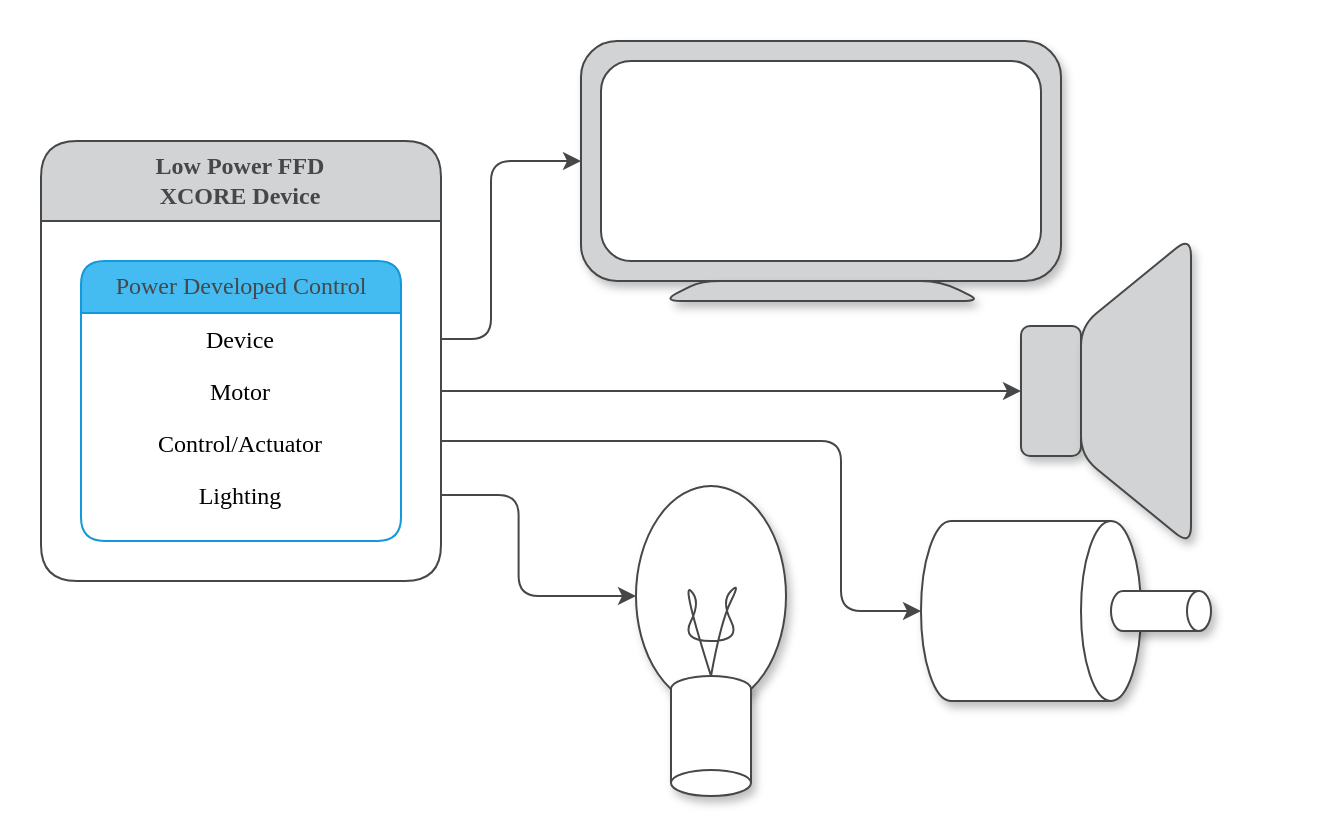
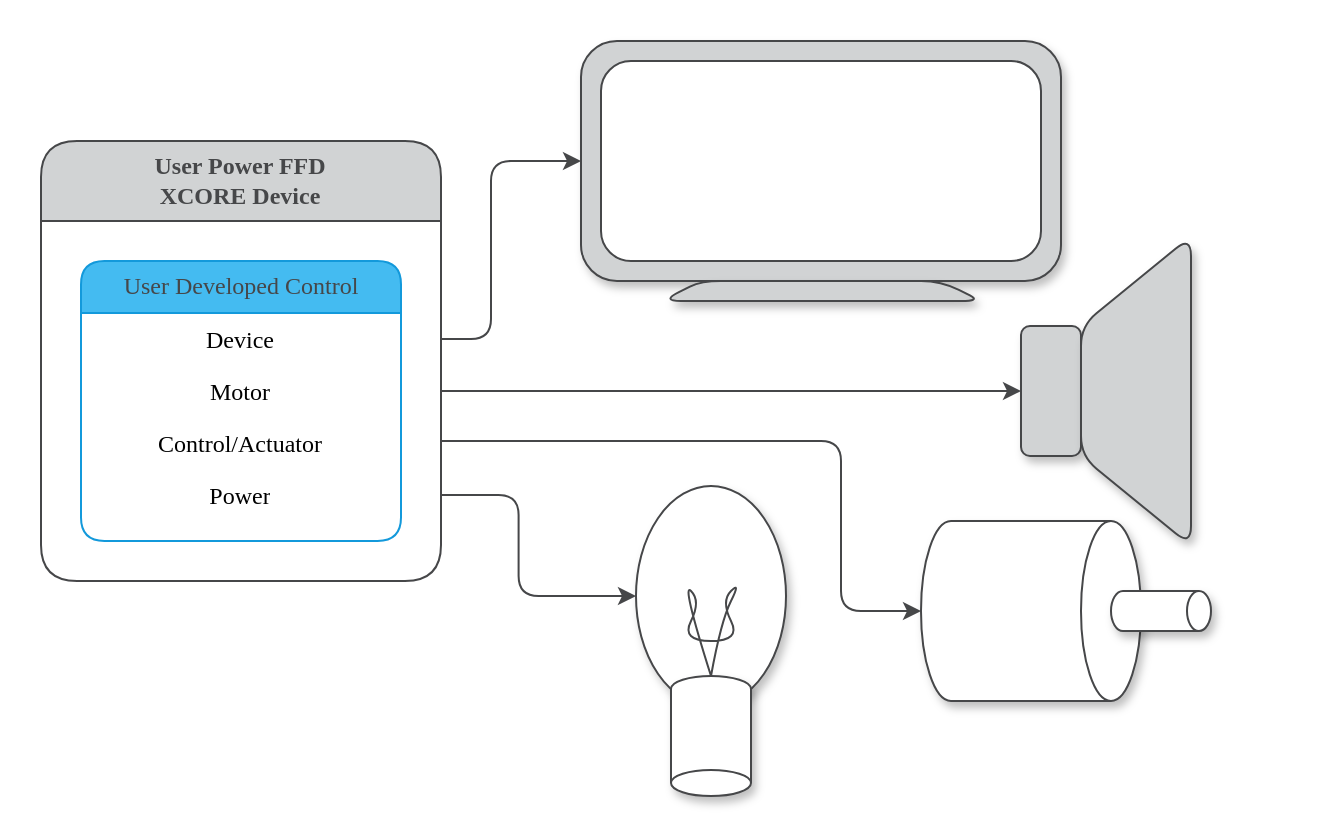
node "Low Power FFD XCORE Device": label "Low Power FFD XCORE Device" -> "User Power FFD XCORE Device"
node "Power Developed Control": label "Power Developed Control" -> "User Developed Control"
node "Lighting": label "Lighting" -> "Power"
